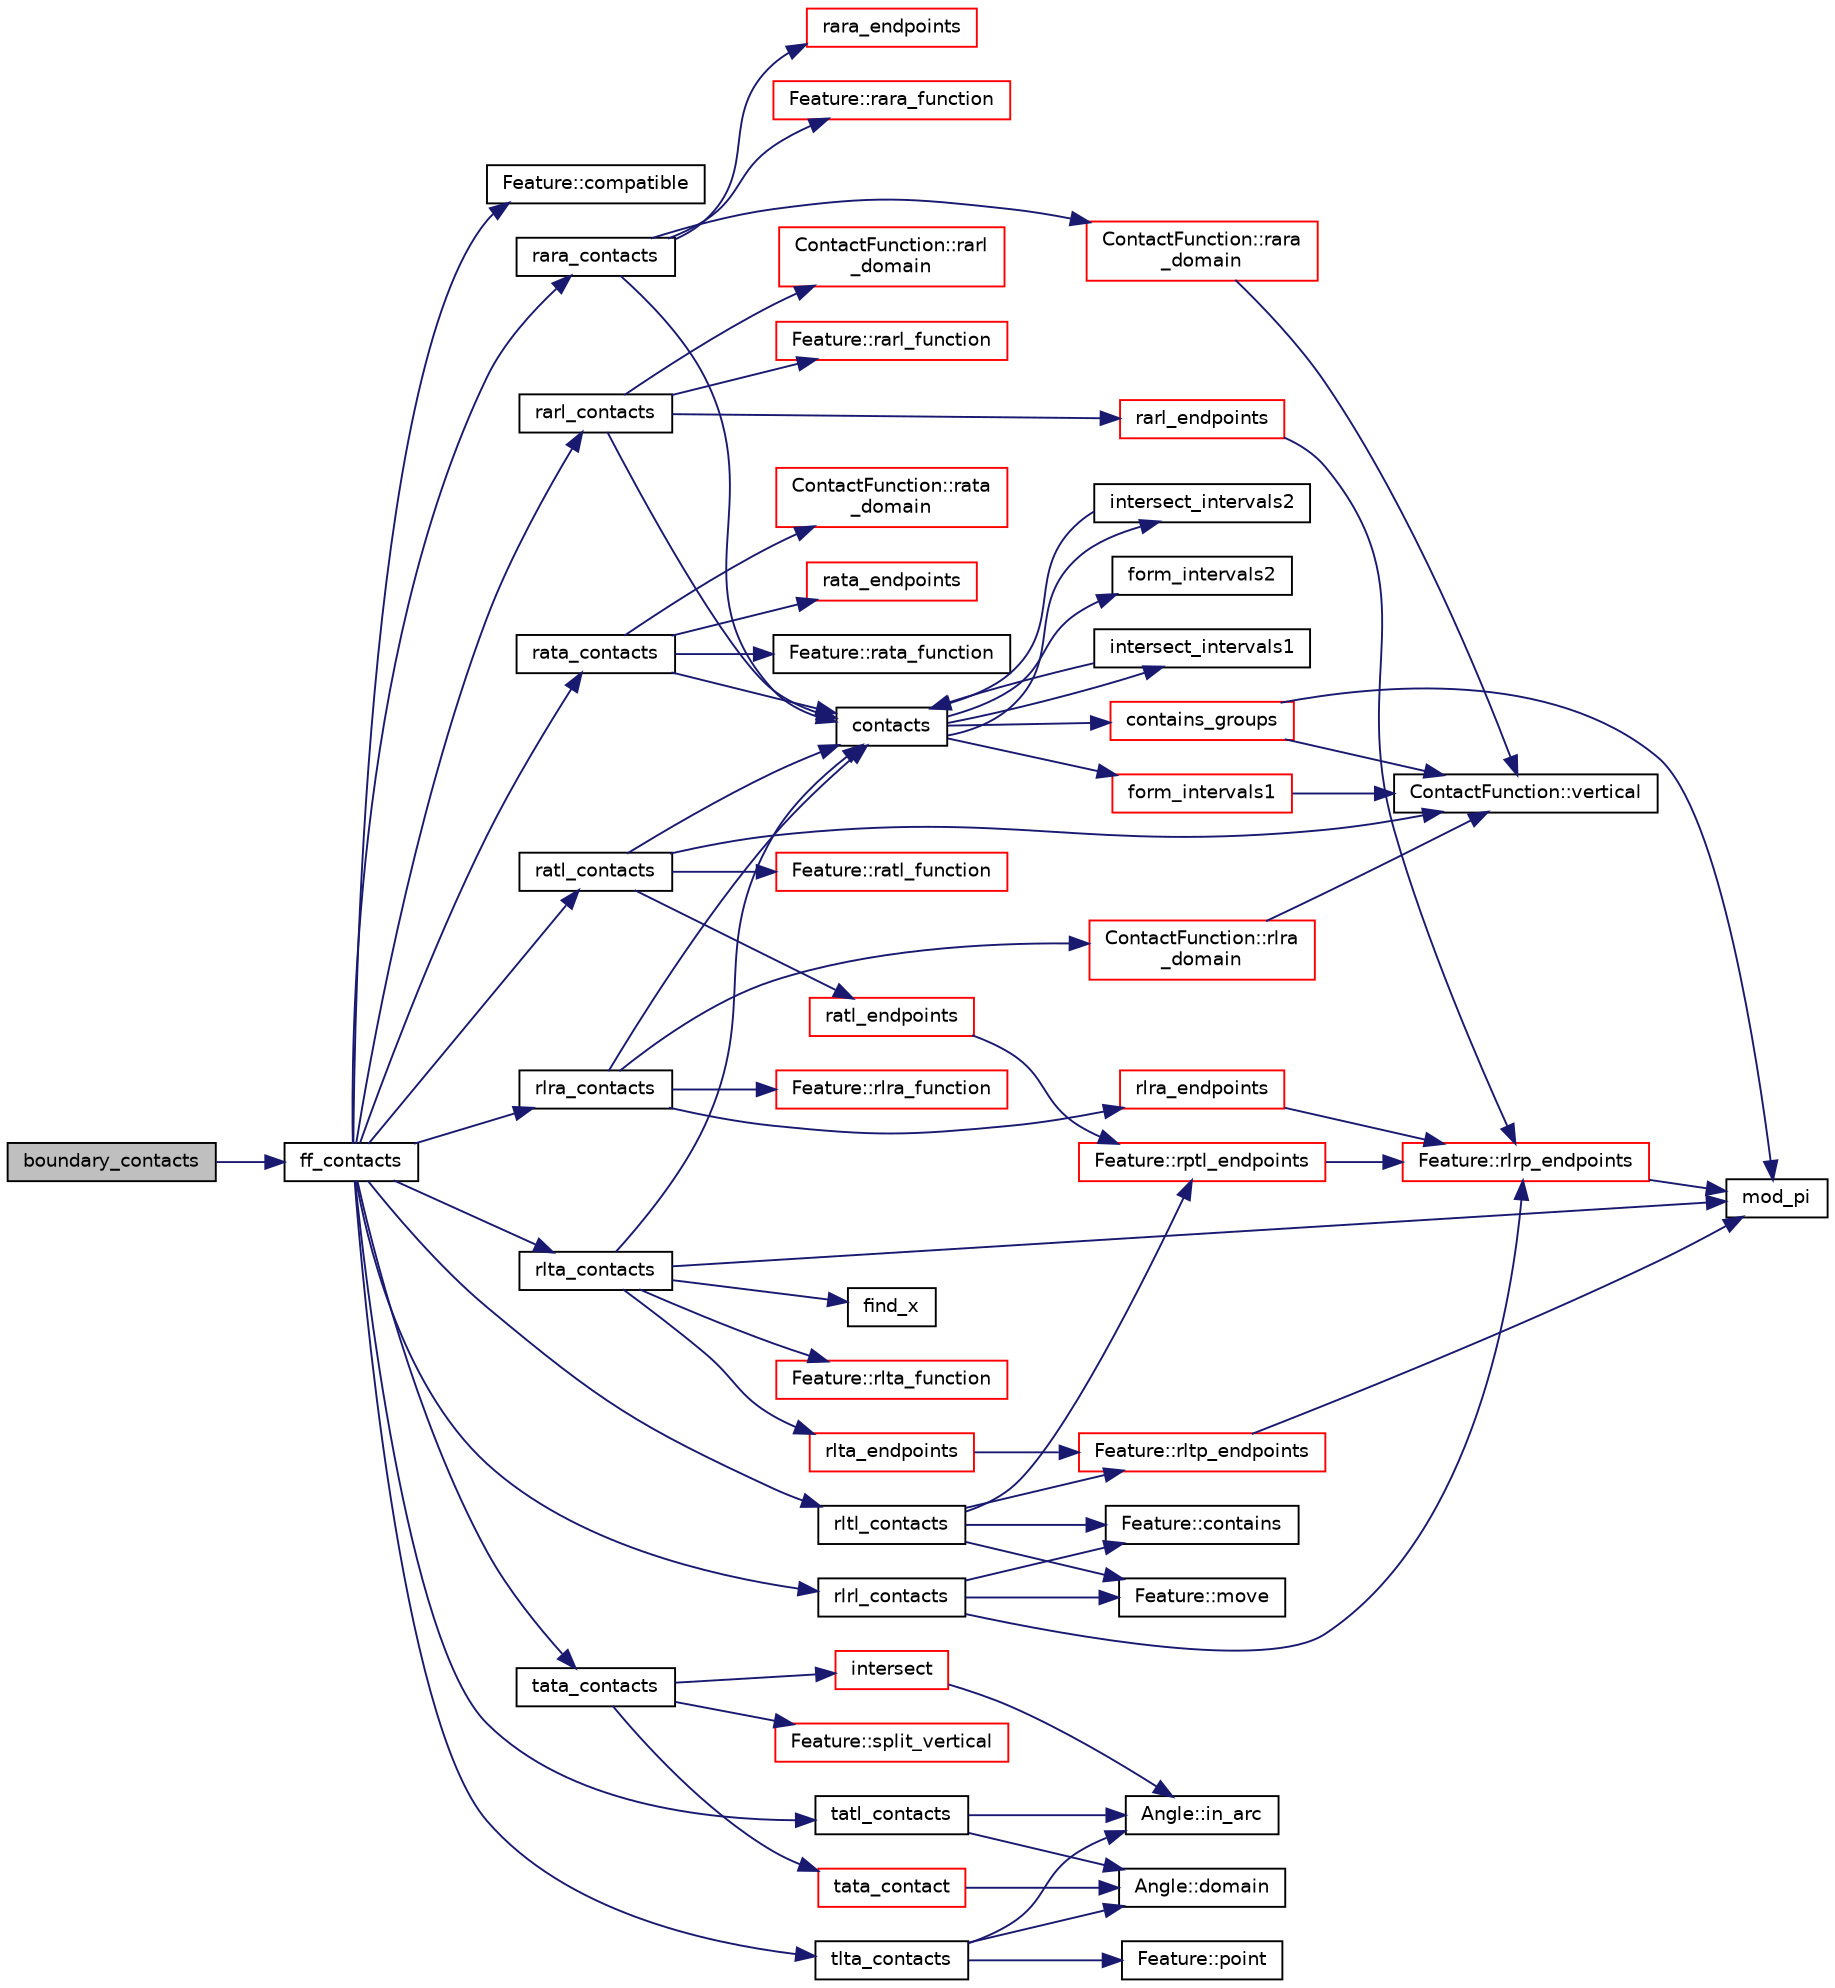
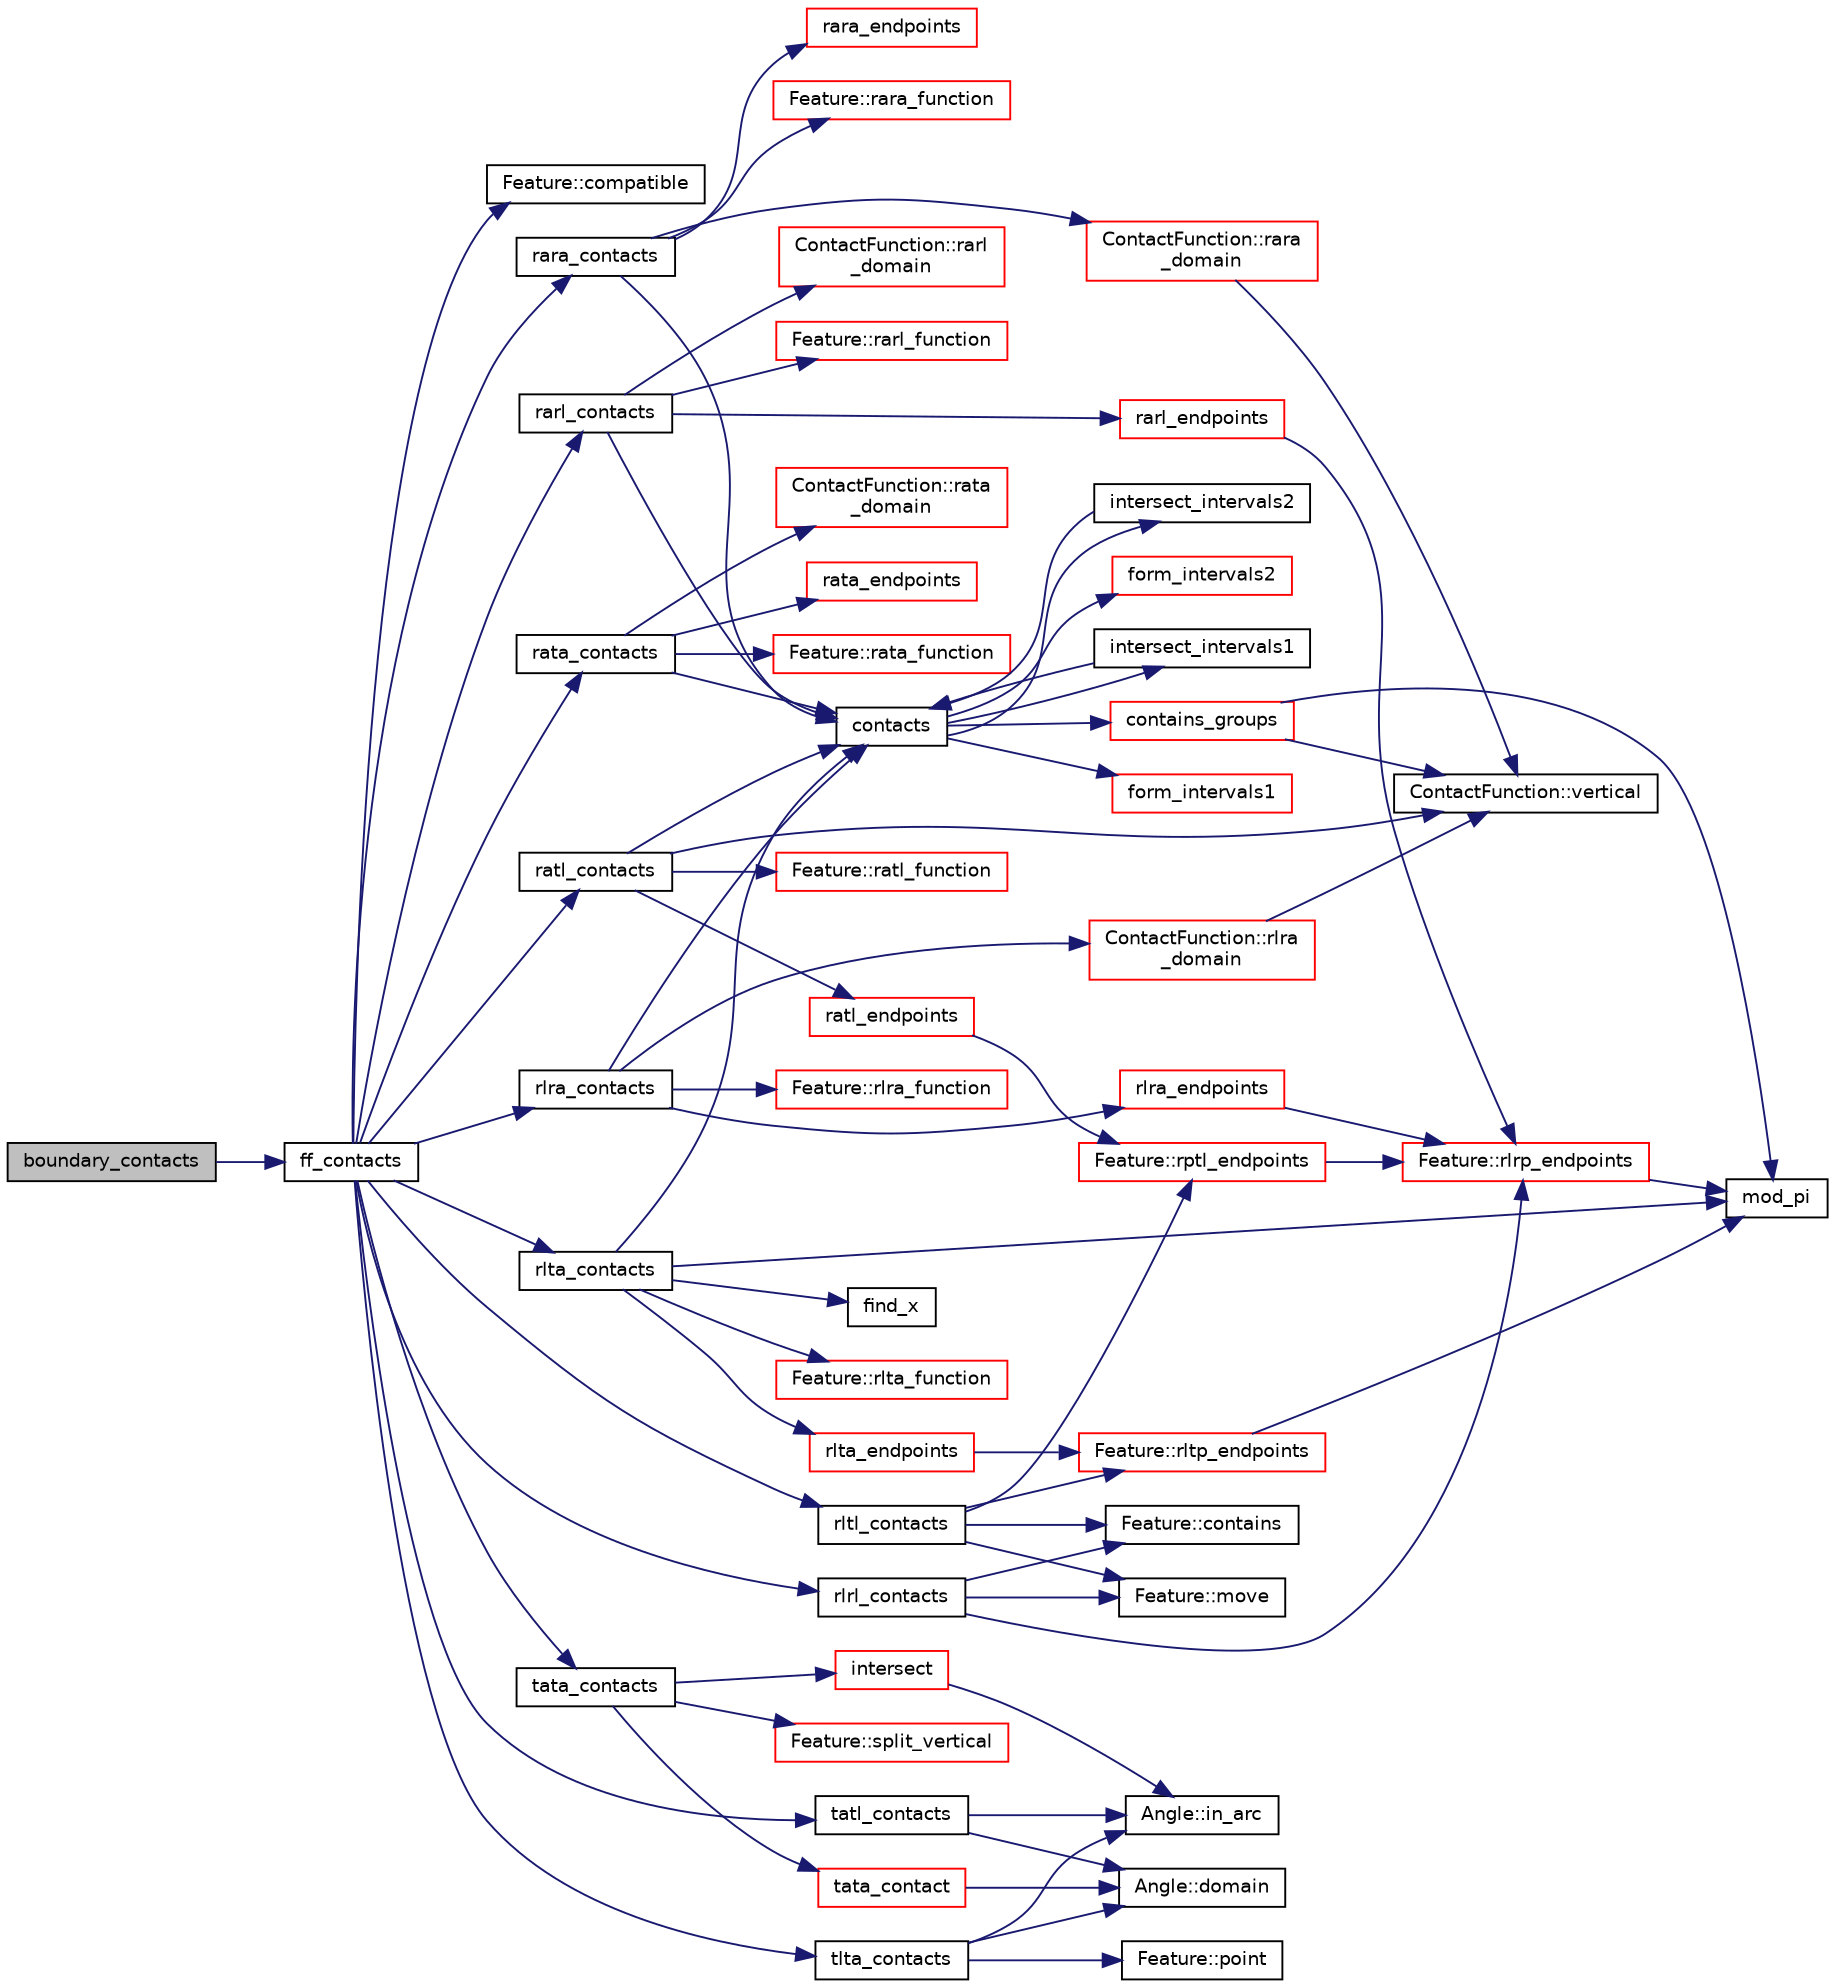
node "form_intervals2": color black -> red
node "Feature::rata_function": color black -> red
edge "form_intervals1" -> "ContactFunction::vertical": removed
